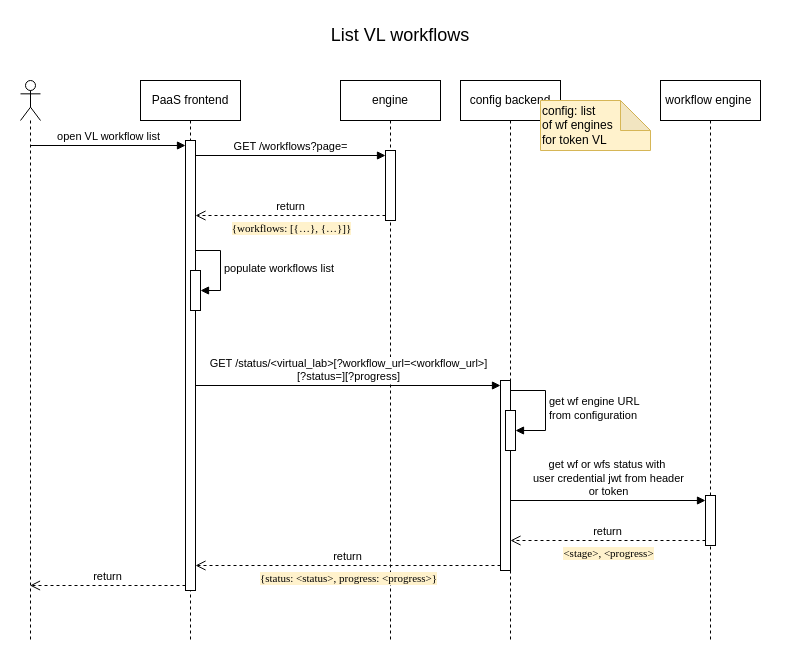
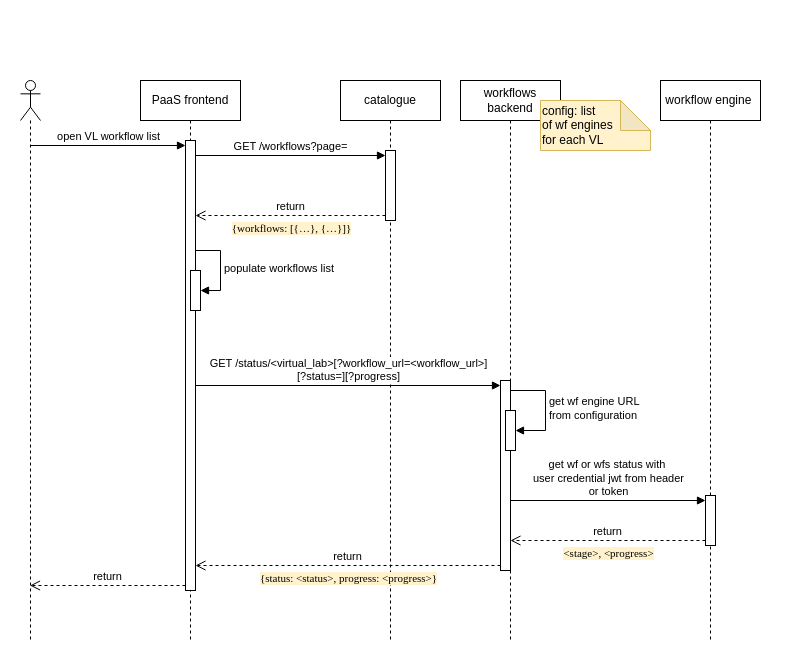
node "List VL workflows": removed
node "engine": label "engine" -> "catalogue"
node "config backend": label "config backend" -> "workflows backend"
node "config: list of wf engines for token VL": label "config: list of wf engines for token VL" -> "config: list of wf engines for each VL"
